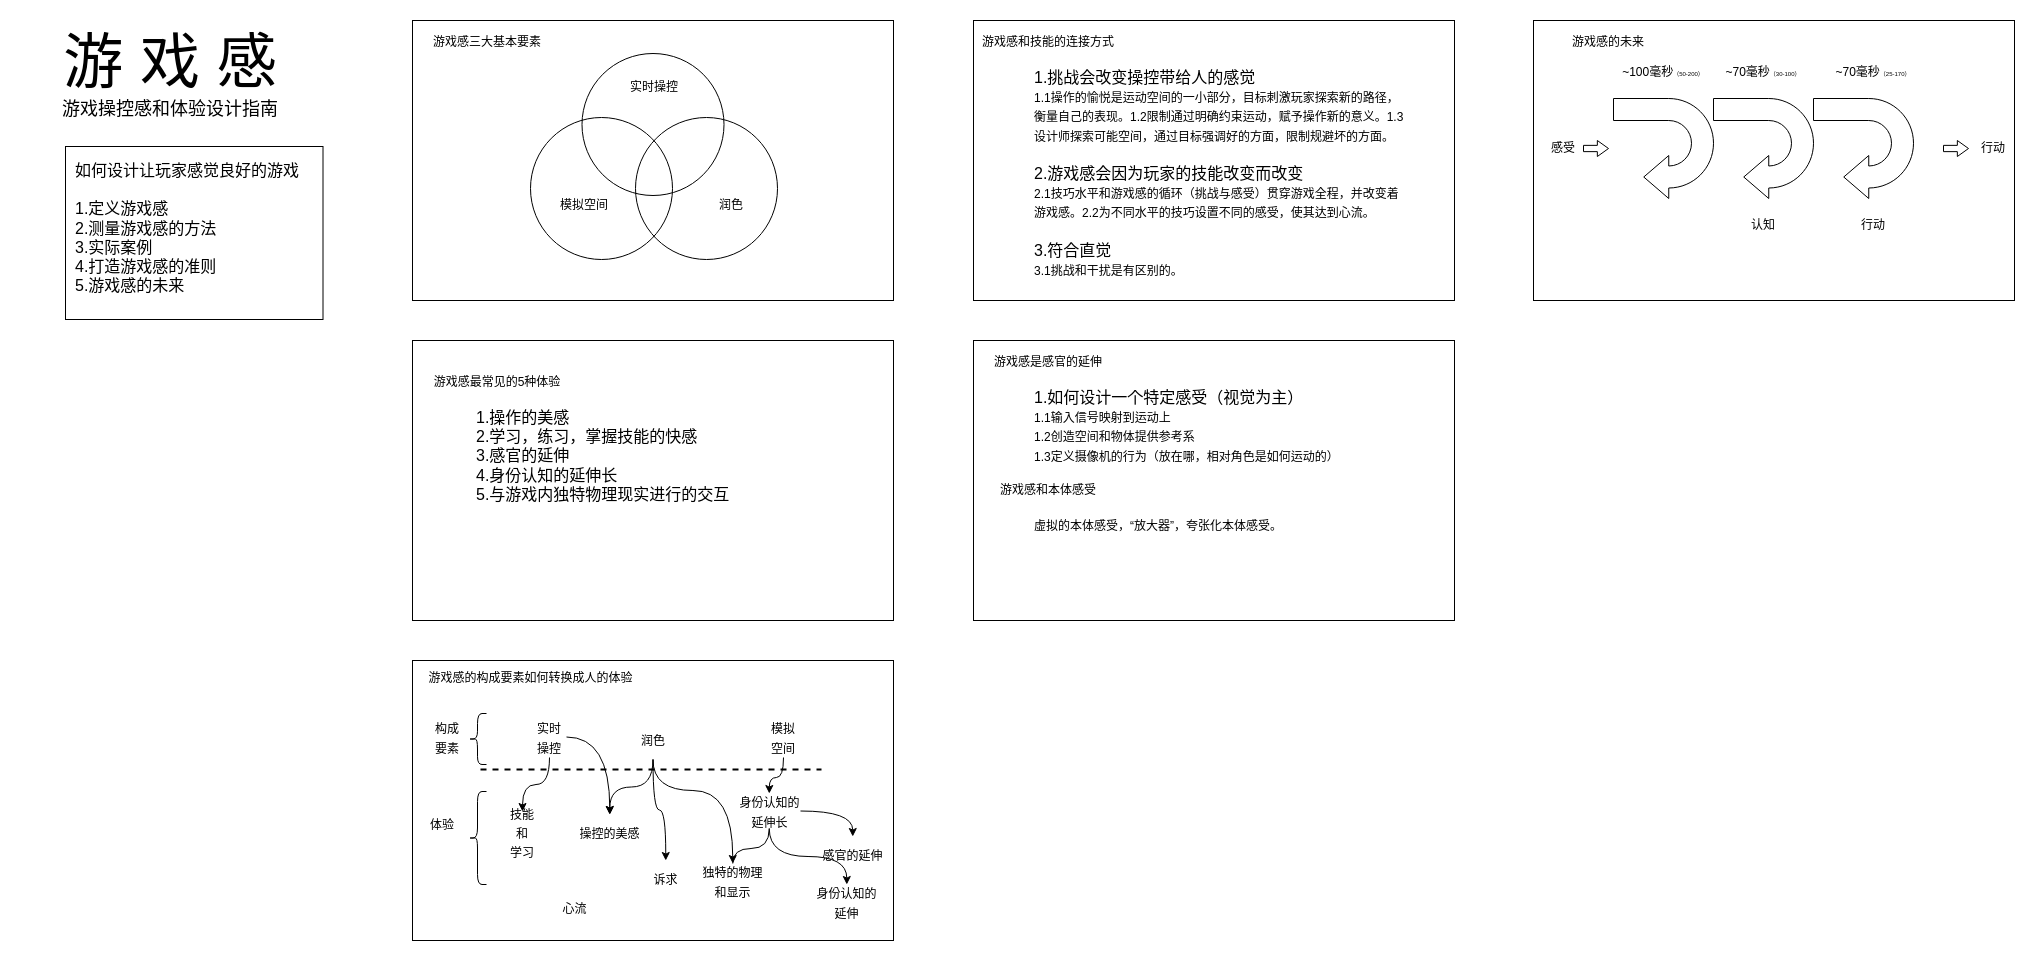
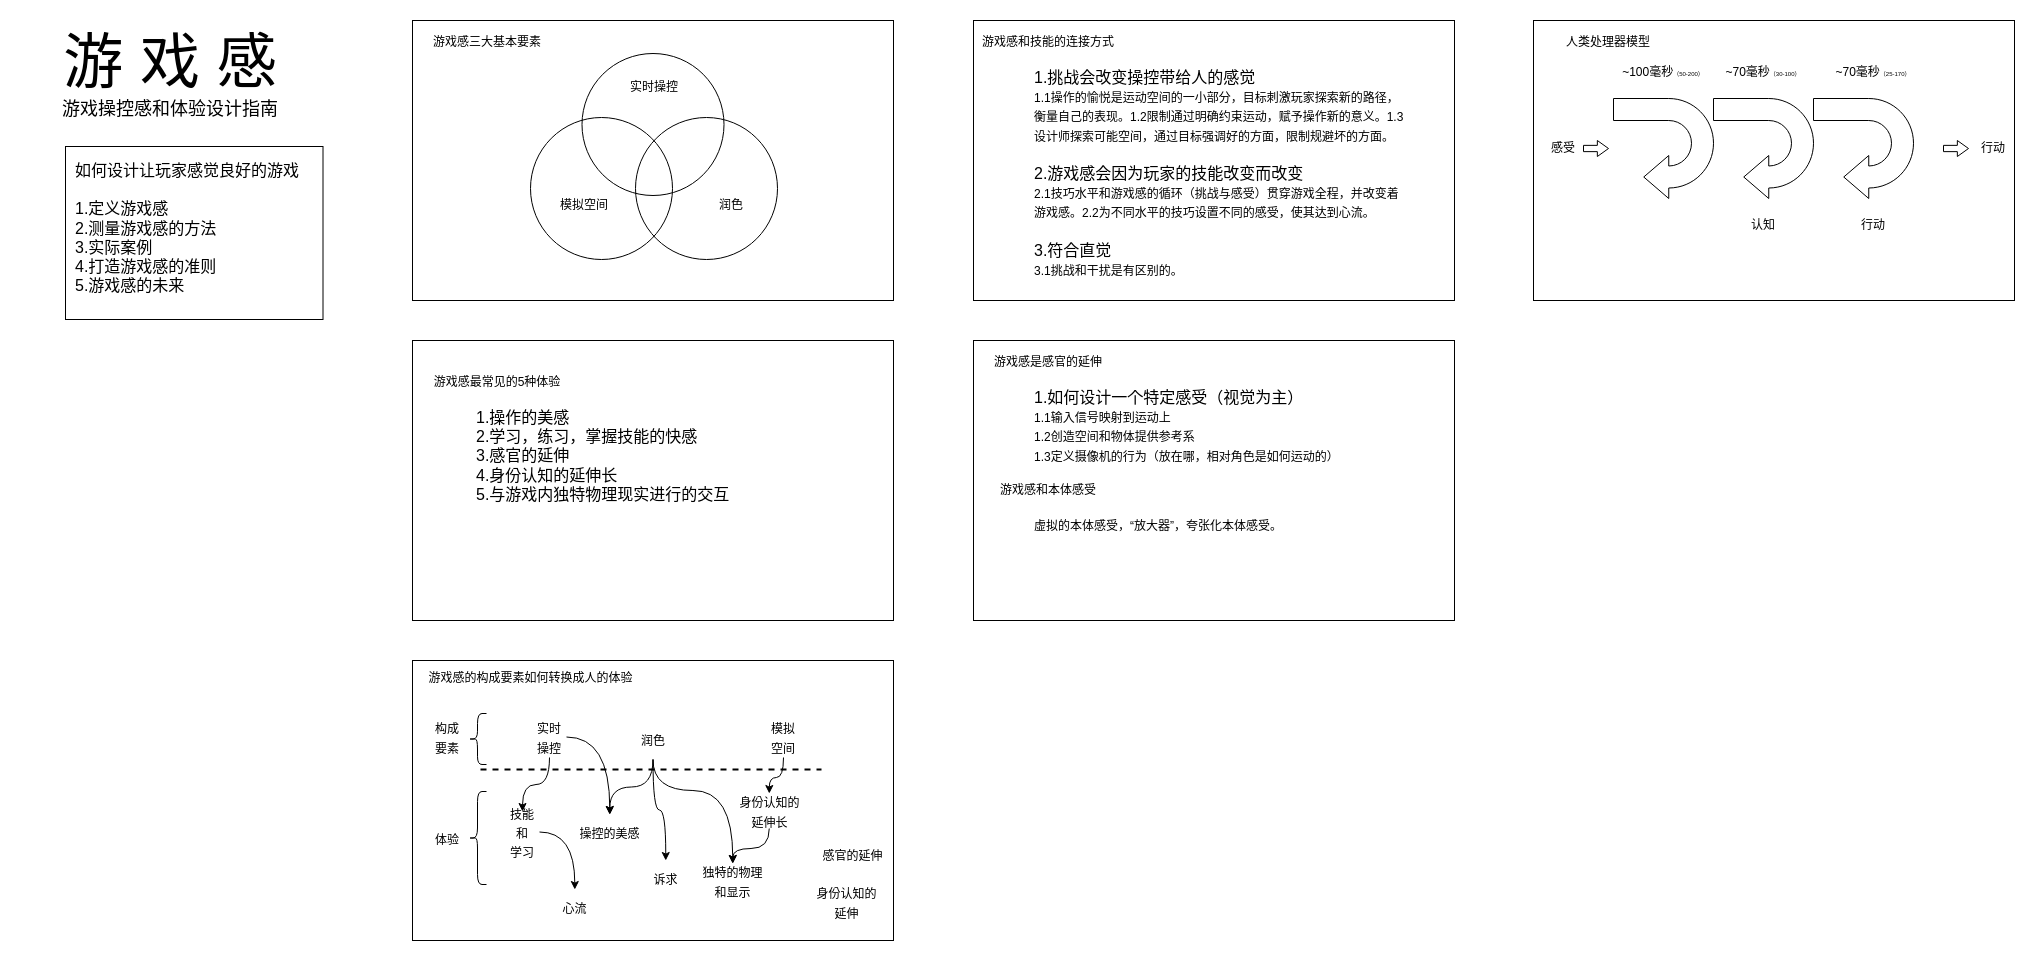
node "游戏感的未来": label "游戏感的未来" -> "人类处理器模型"
edge "身份认知的延伸长" -> "感官的延伸": removed
node "体验": moved (443, 823) -> (448, 838)
edge "技能和 学习" -> "心流": added
edge "身份认知的延伸长" -- "独特的物理和显示": arrowhead none -> classic
edge "身份认知的延伸长" -> "身份认知的延伸": removed
